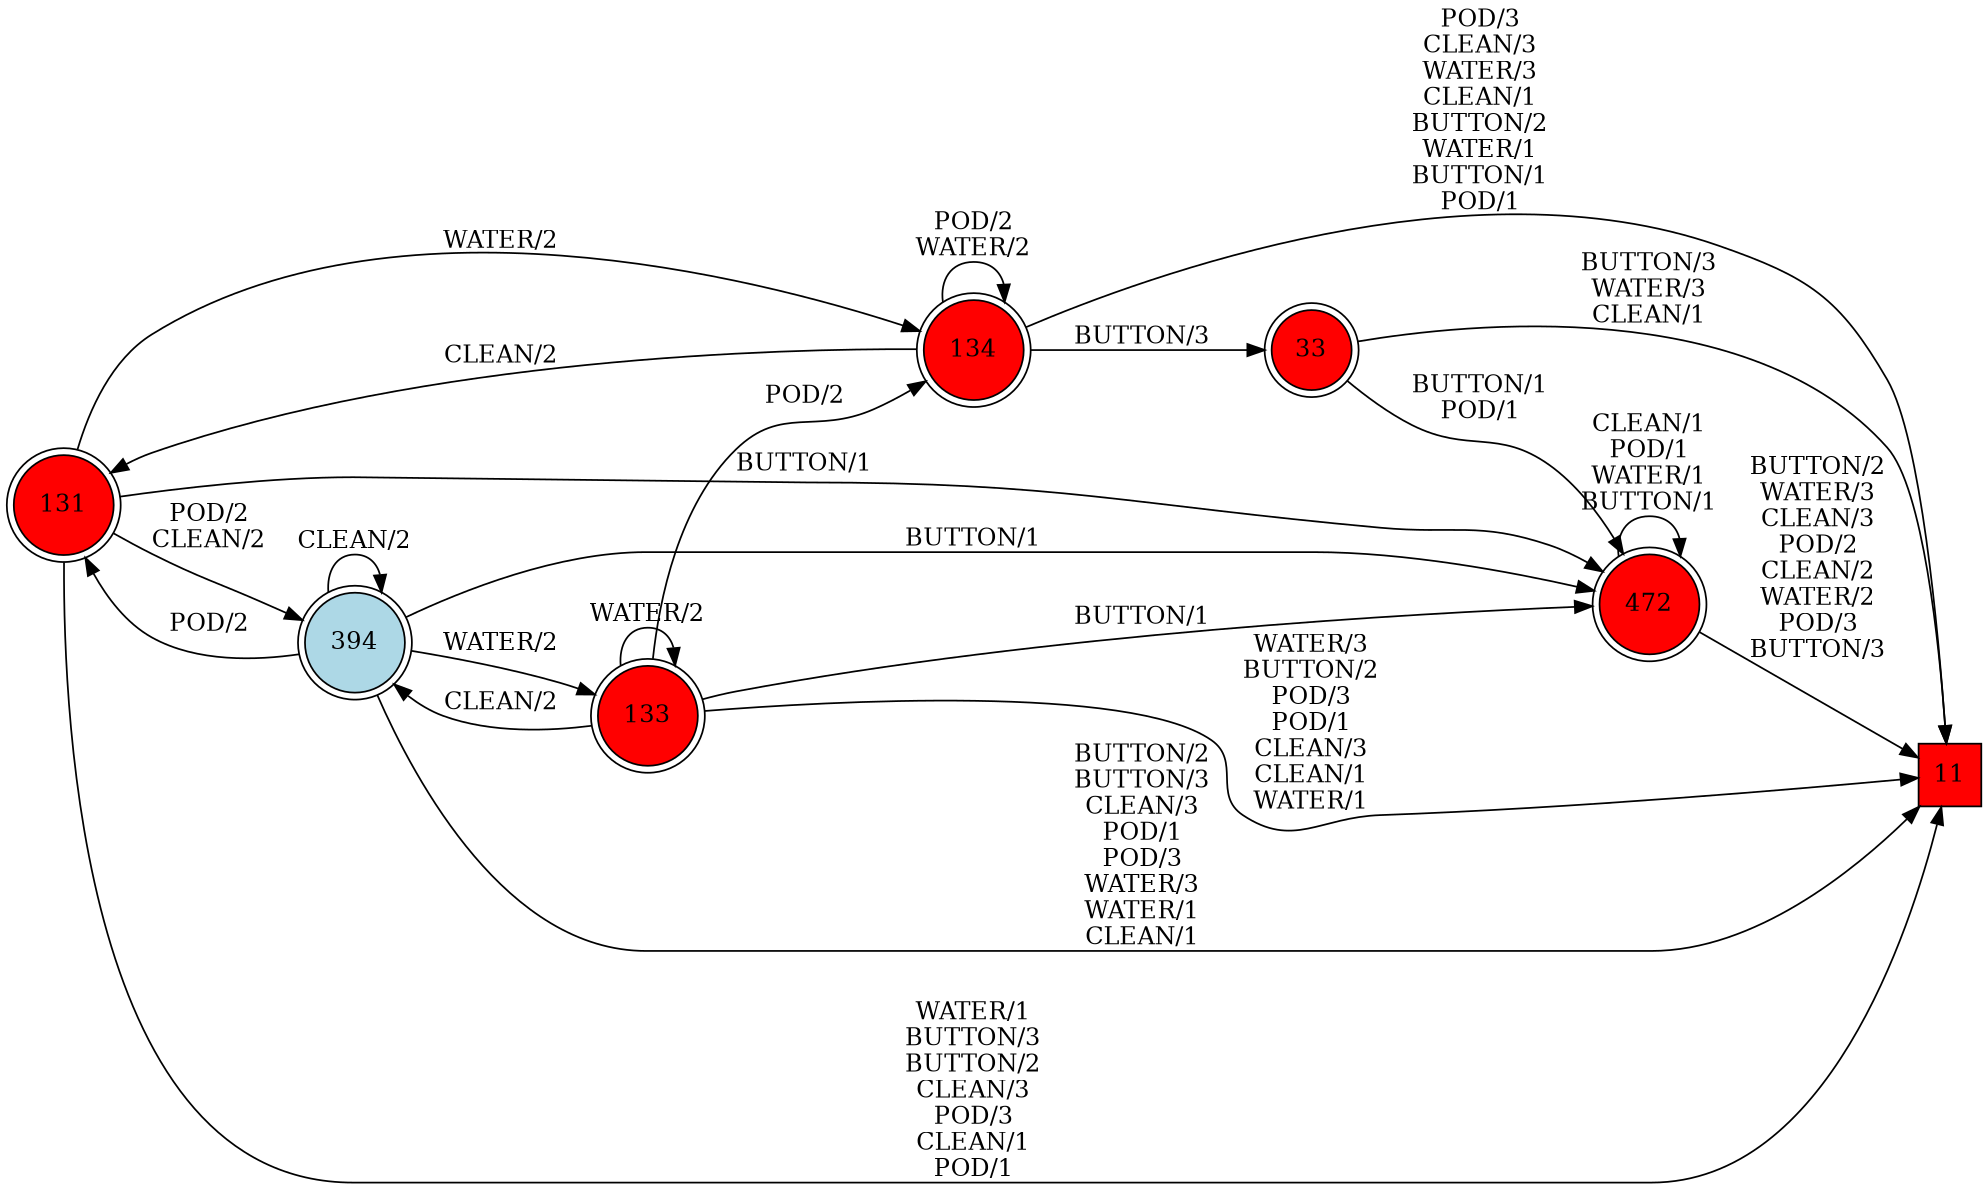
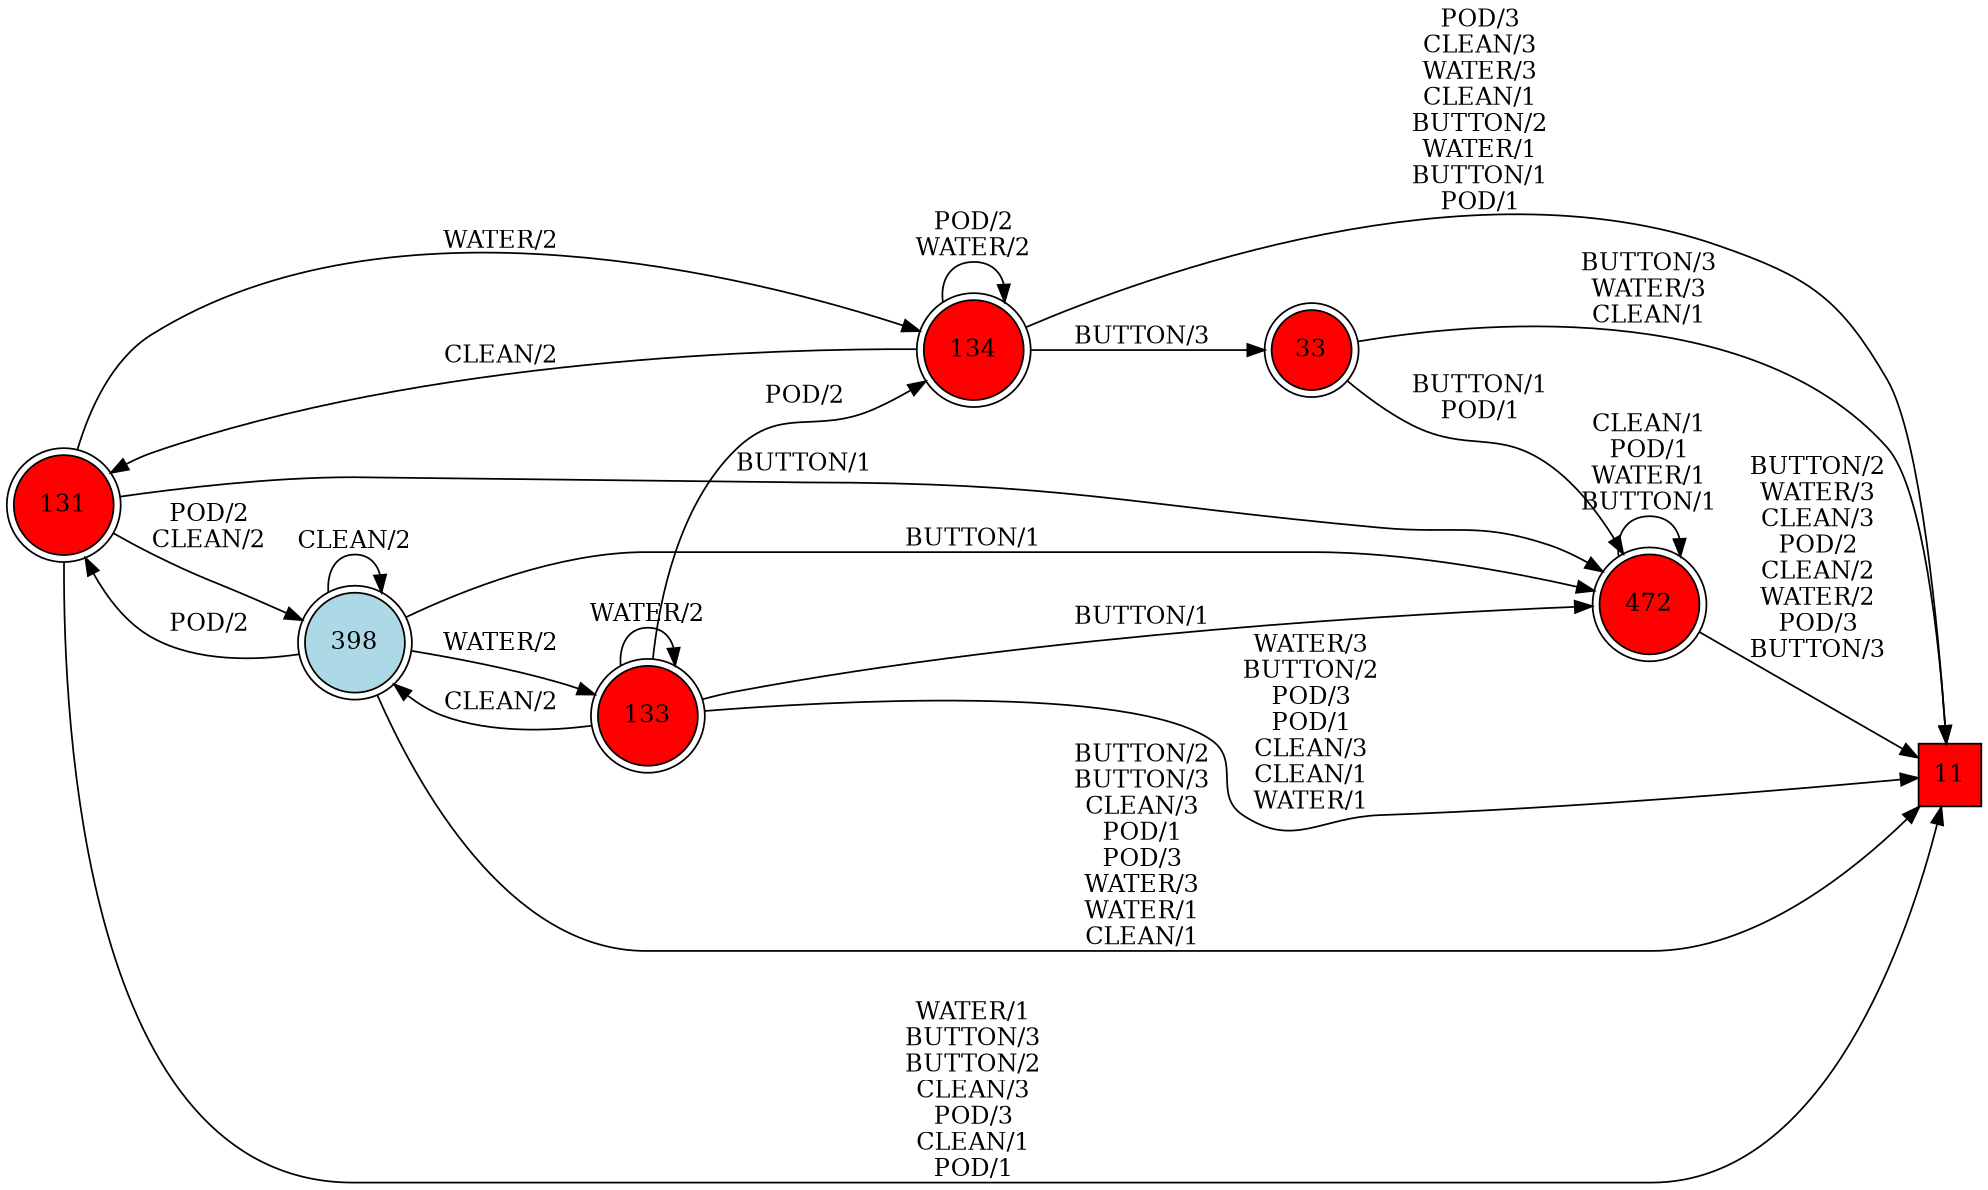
node "394": label "394" -> "398"
